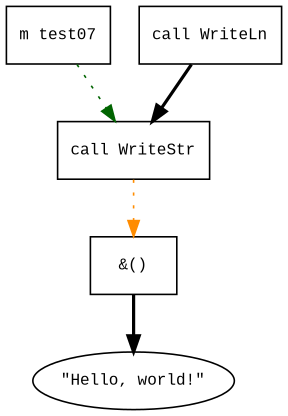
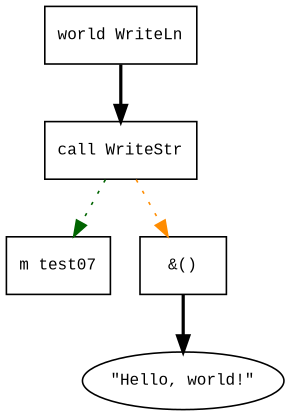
node "call WriteLn": label "call WriteLn" -> "world WriteLn"
edge "m test07" -> "call WriteStr": reversed
